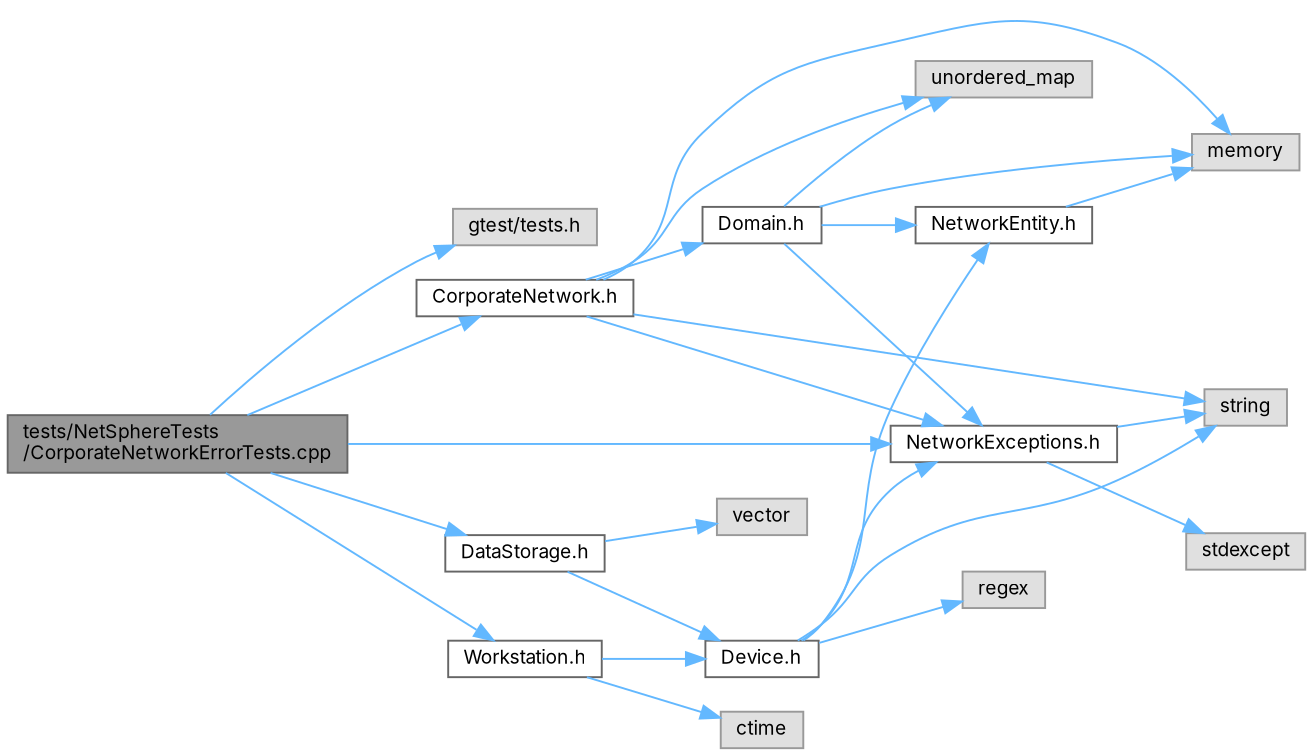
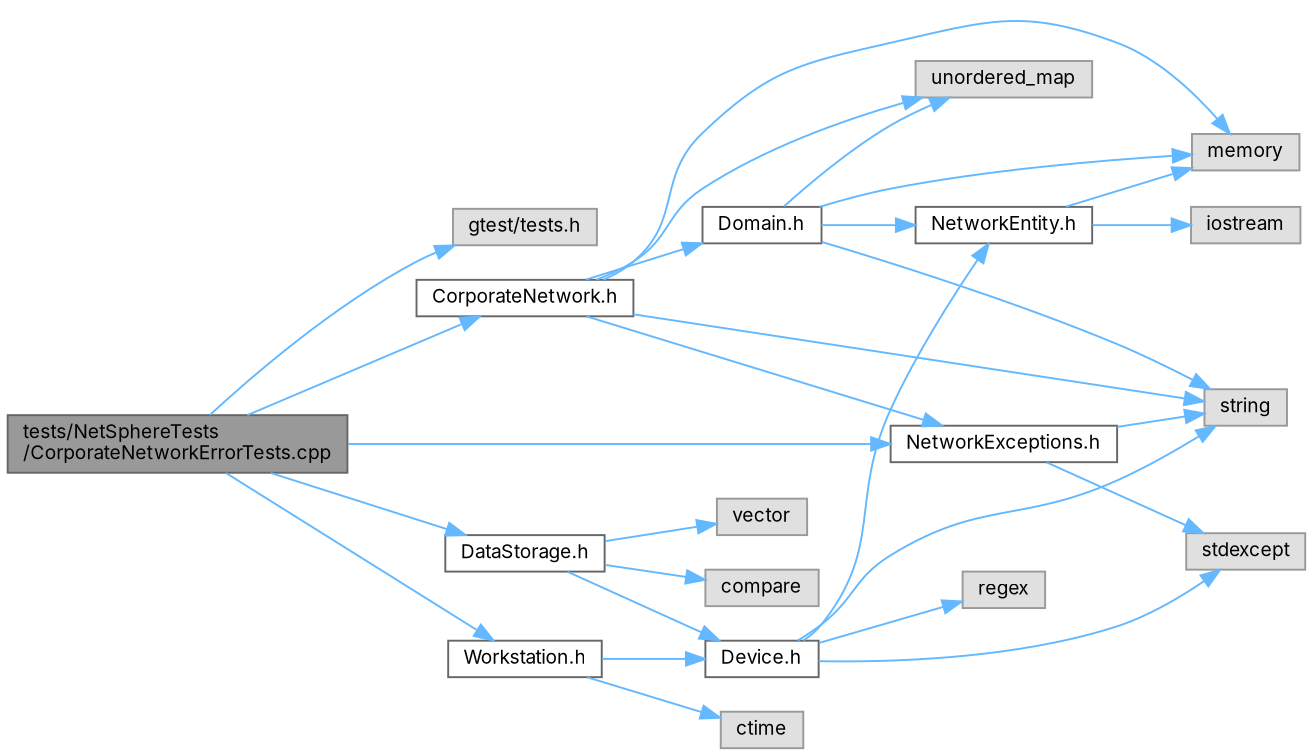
node "iostream": added
edge "Domain.h" -> "NetworkExceptions.h": now "Domain.h" -> "string"
edge "Device.h" -> "NetworkExceptions.h": now "Device.h" -> "stdexcept"
node "compare": added
